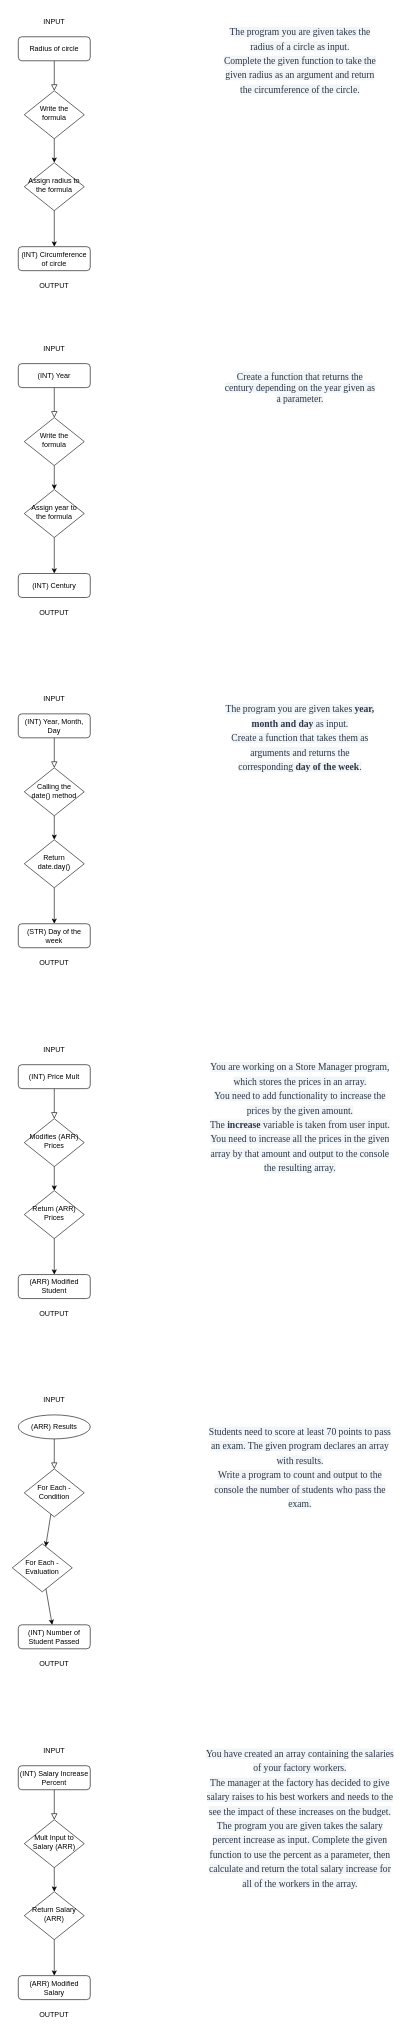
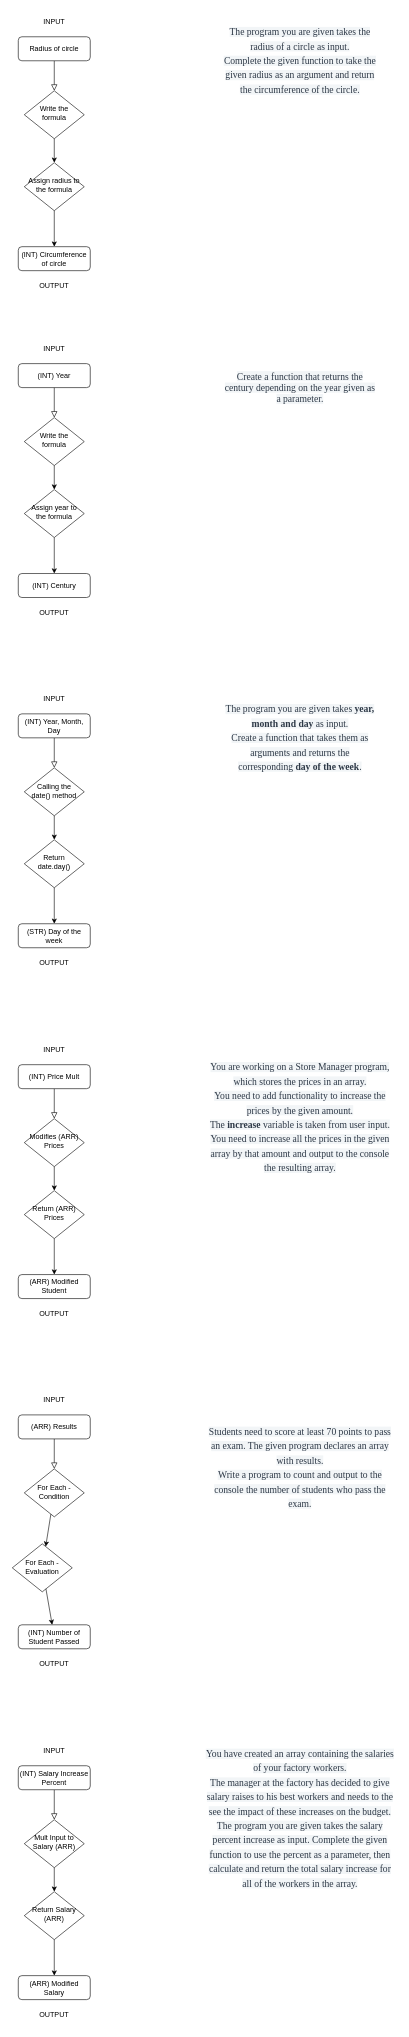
node "(ARR) Results": shape ellipse -> rounded rectangle
